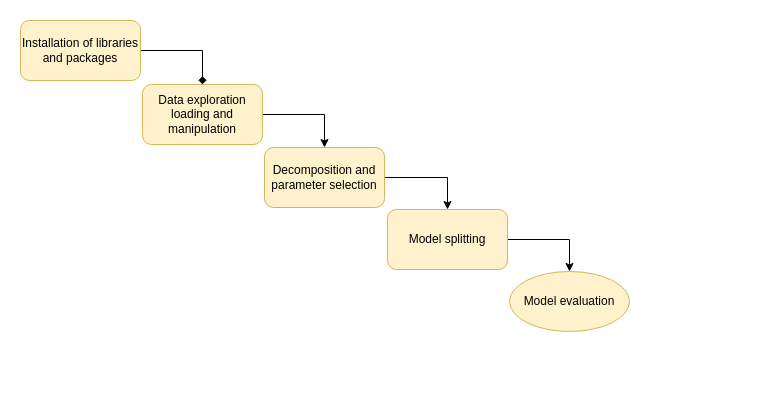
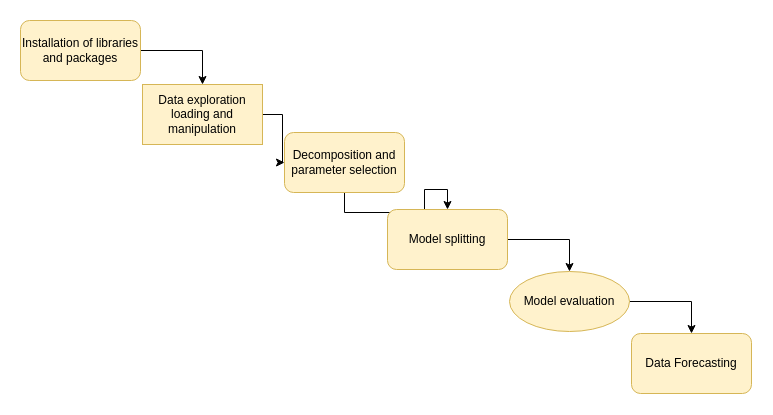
edge "Installation of libraries and packages" -> "Data exploration loading and manipulation": arrowhead diamond -> classic
node "Data exploration loading and manipulation": shape rounded rectangle -> rectangle
node "Decomposition and parameter selection": moved (325, 178) -> (345, 163)
edge "Model evaluation" -> "Data Forecasting": added
node "Data Forecasting": added
